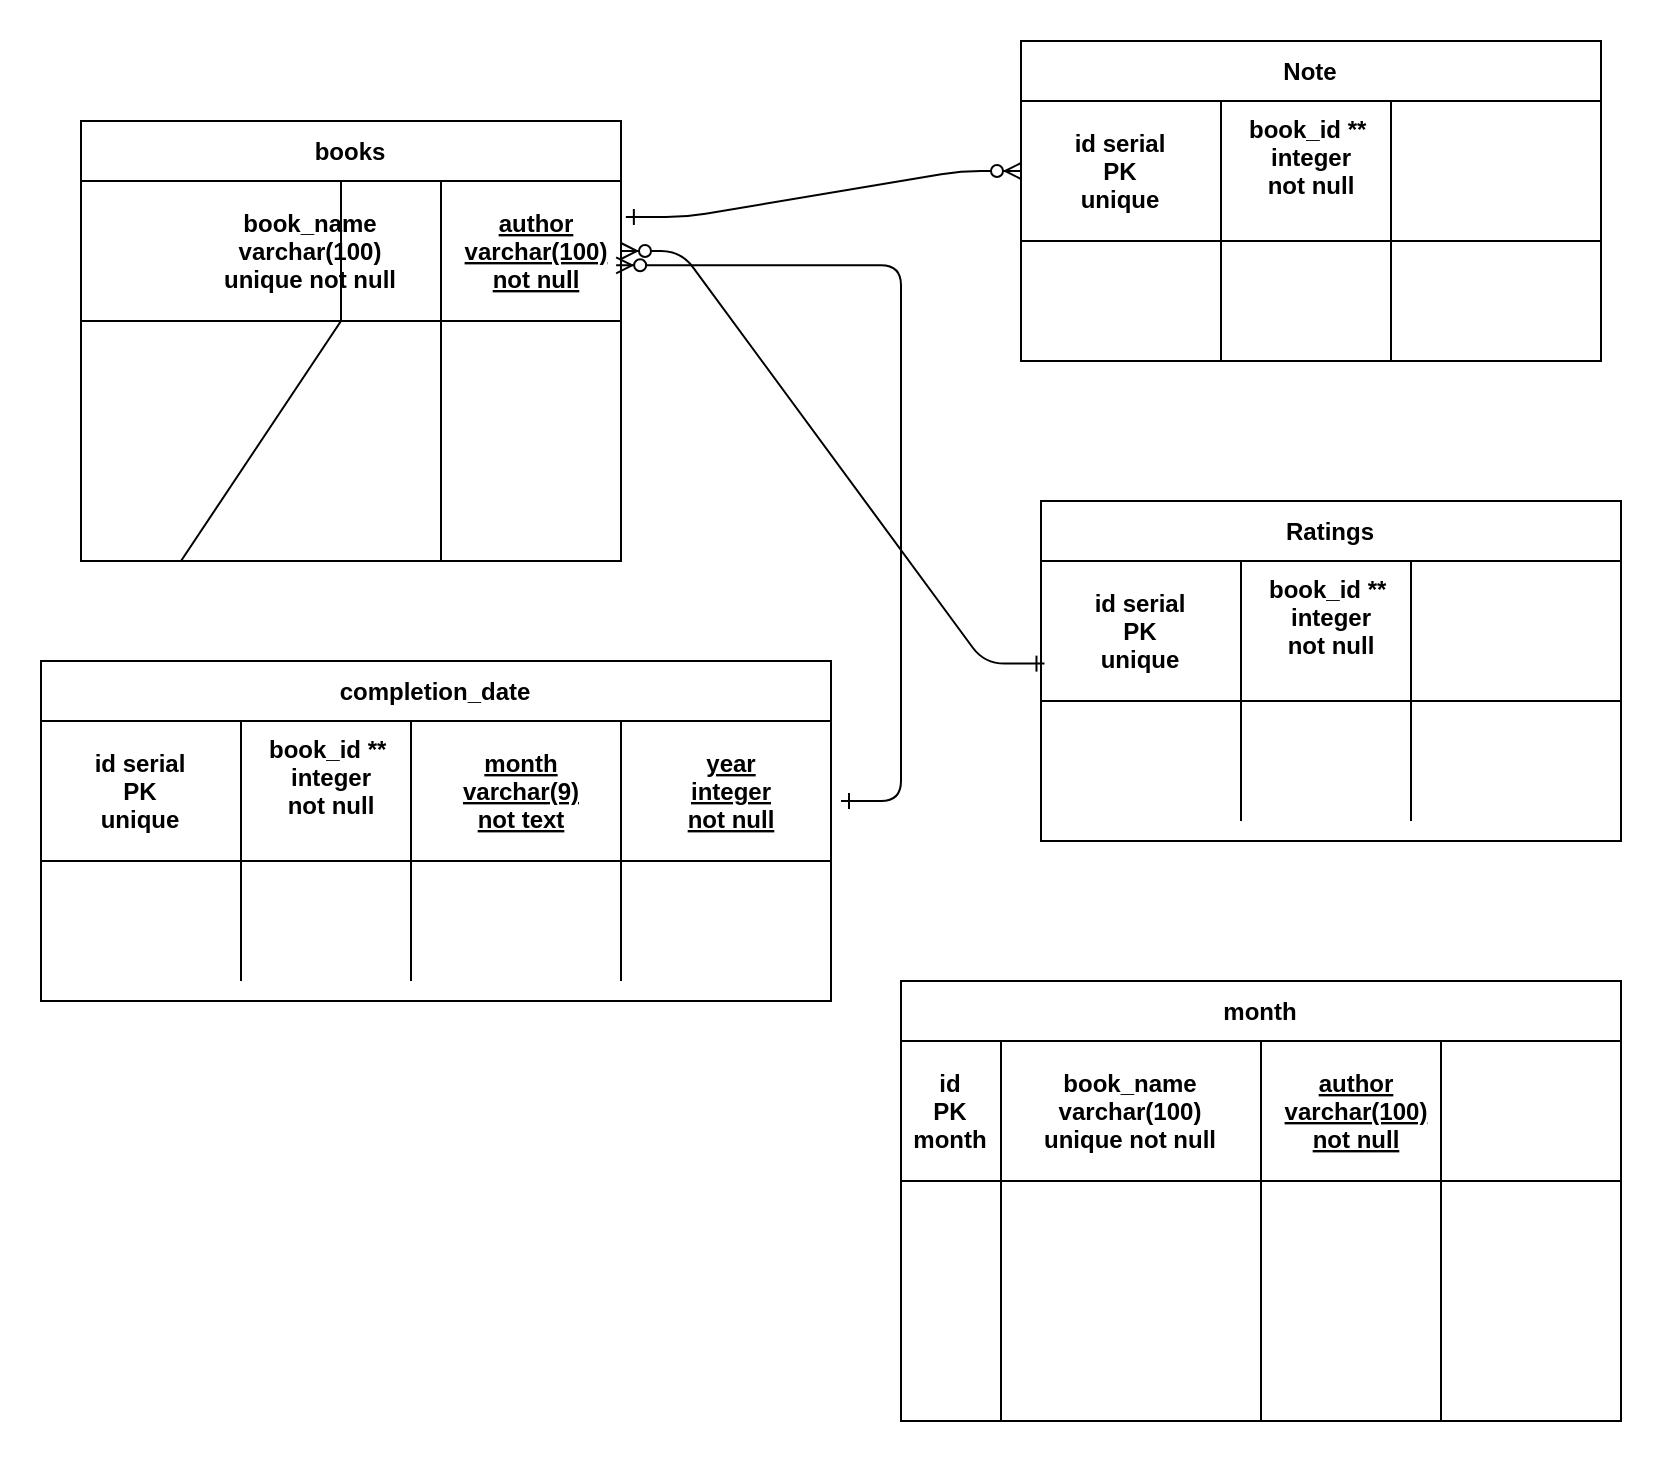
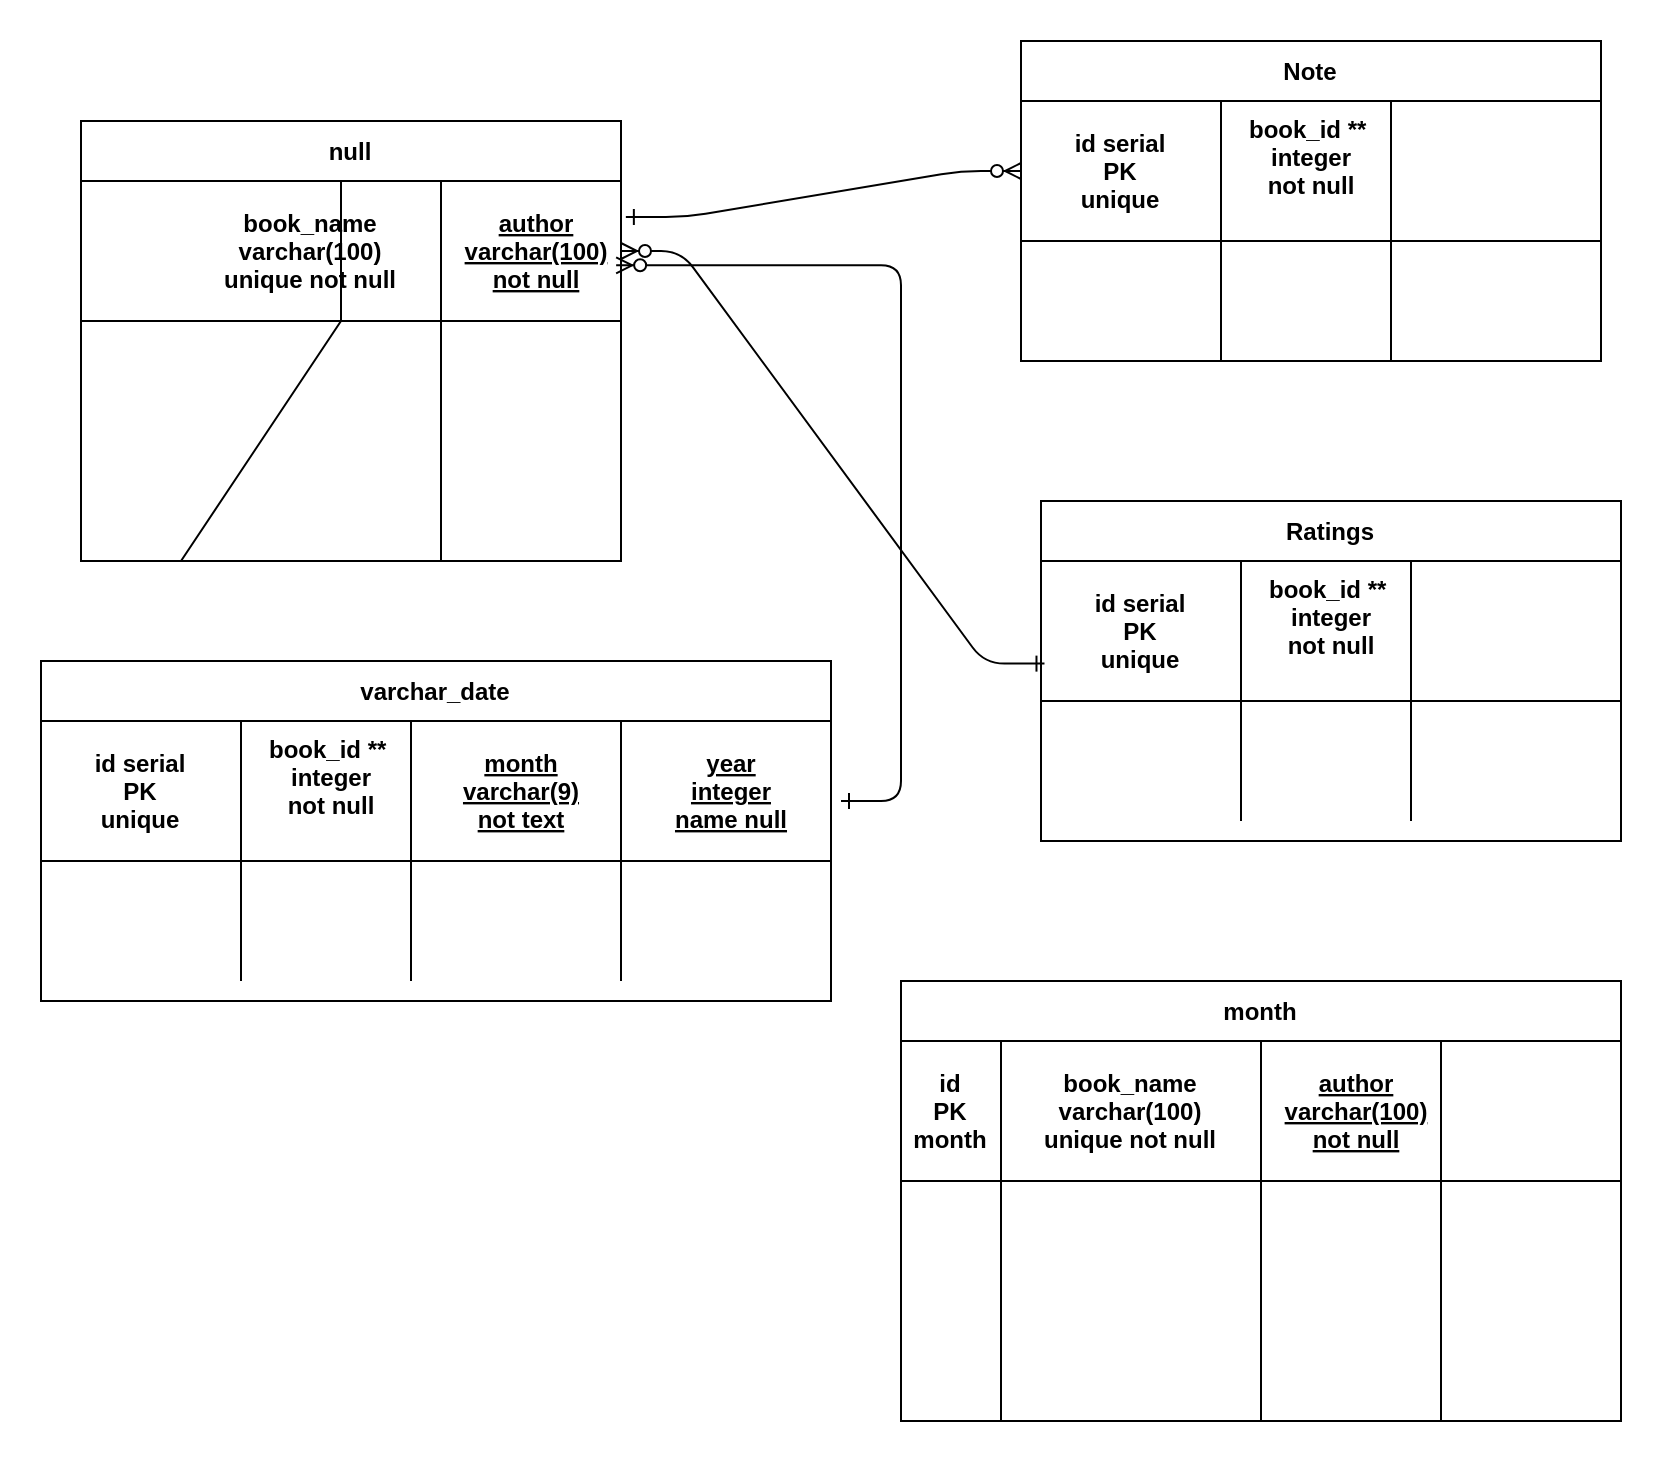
node "books": label "books" -> "null"
node "completion_date": label "completion_date" -> "varchar_date"
node "year integer not null": label "year integer not null" -> "year integer name null"
